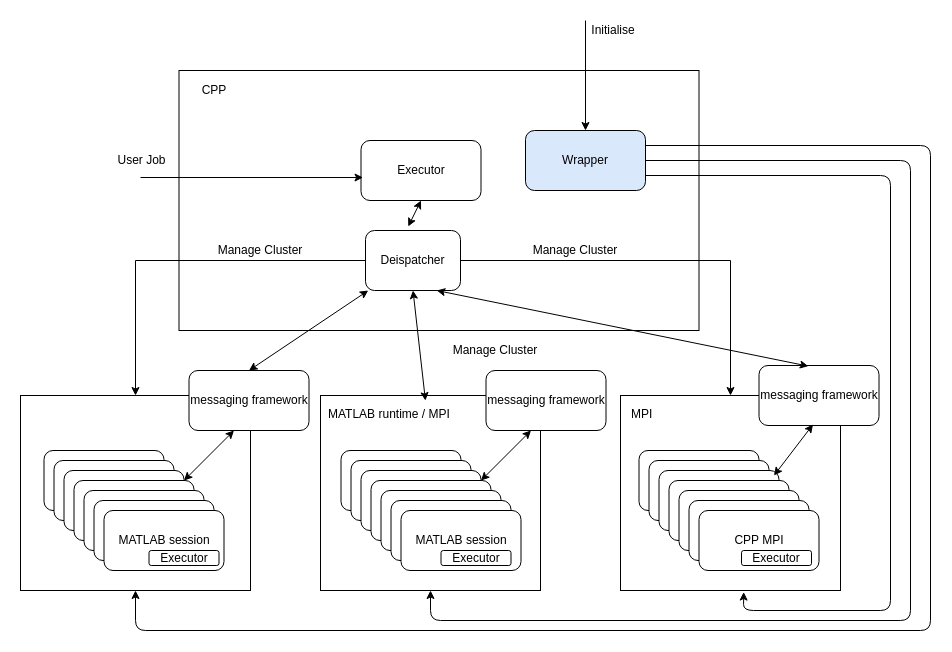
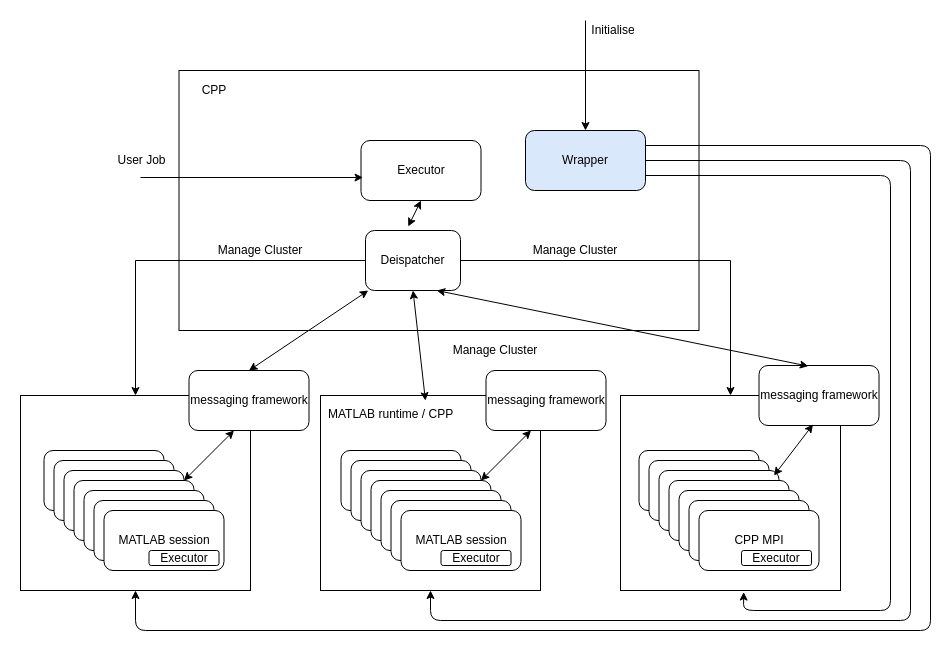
node "MATLAB runtime / MPI": label "MATLAB runtime / MPI" -> "MATLAB runtime / CPP"
node "MPI": removed
